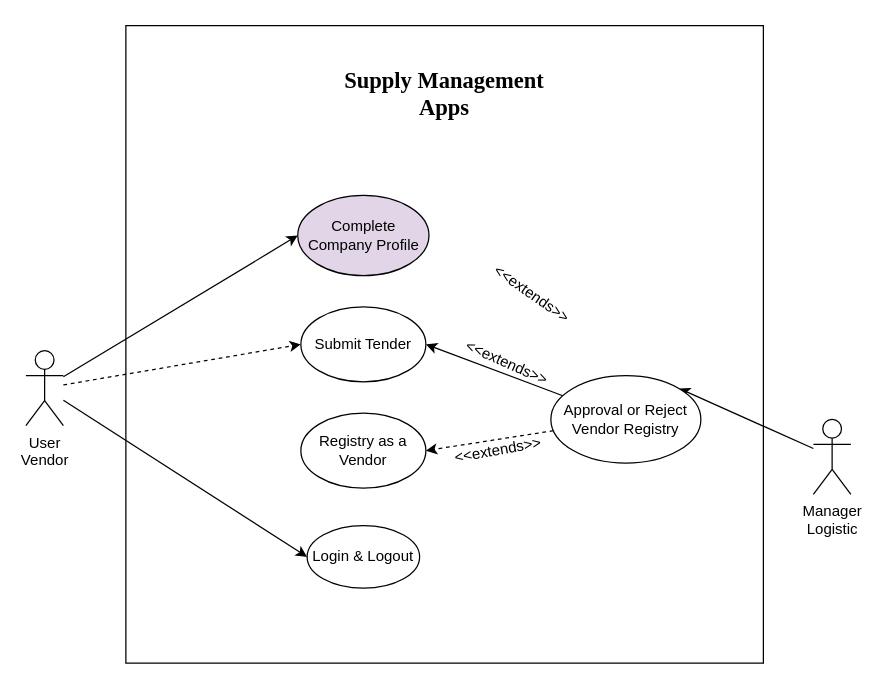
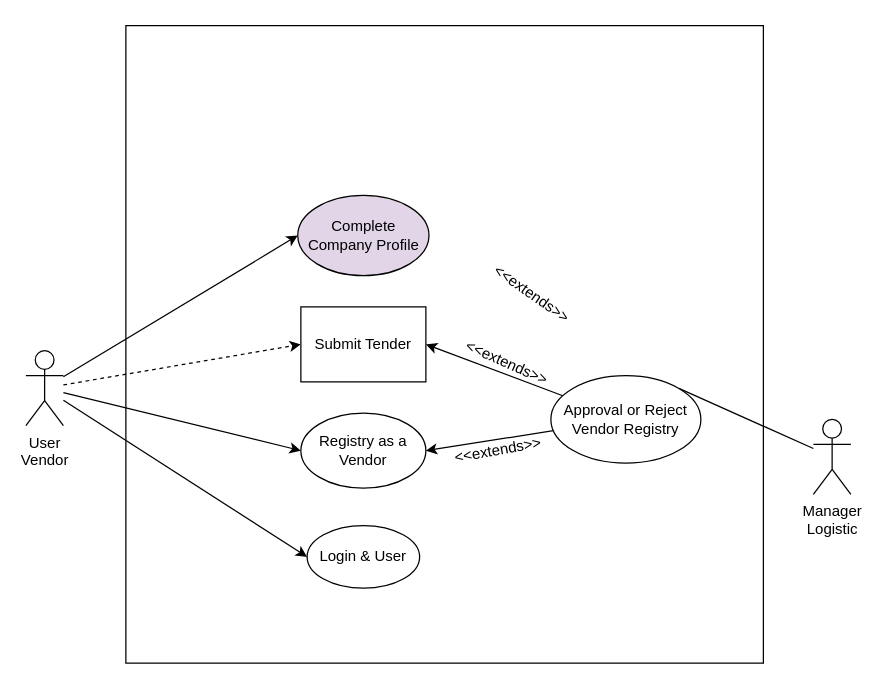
node "Supply Management Apps": removed
node "Submit Tender": shape ellipse -> rectangle
edge "Manager Logistic" -> "Approval or Reject Vendor Registry": arrowhead classic -> none
edge "User Vendor" -> "Registry as a Vendor": added
edge "Approval or Reject Vendor Registry" -> "Registry as a Vendor": style dashed -> solid
node "Login & Logout": label "Login & Logout" -> "Login & User"
